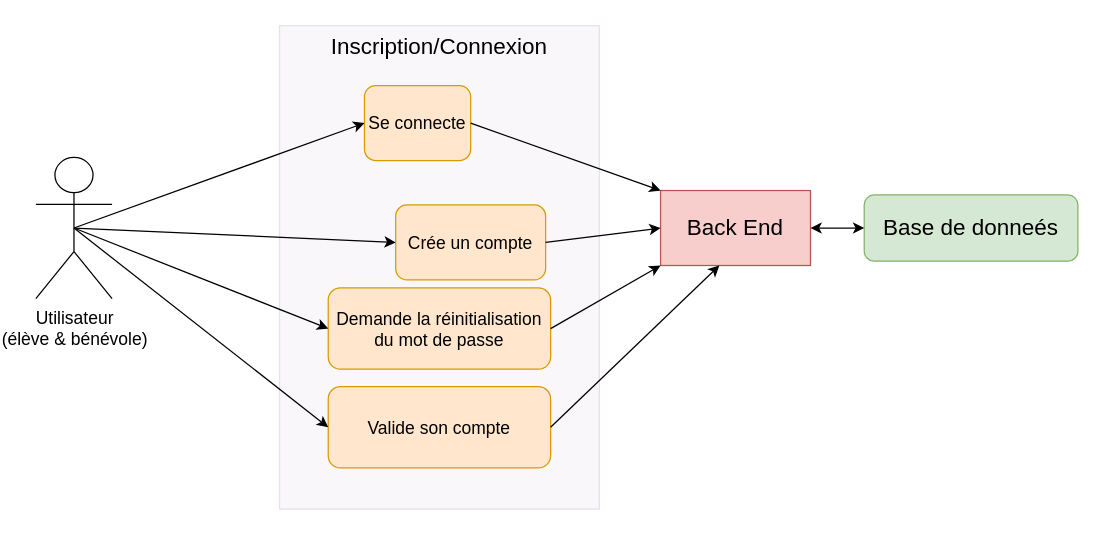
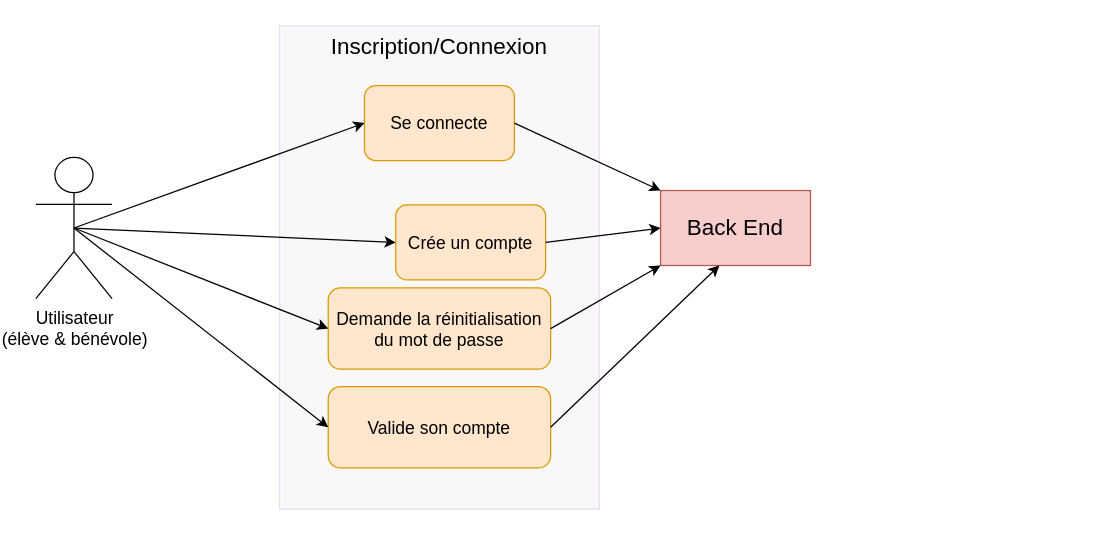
node "Se connecte": size 106x75 -> 150x75
edge "Back End" -- "Base de donneés": removed
node "Base de donneés": removed
